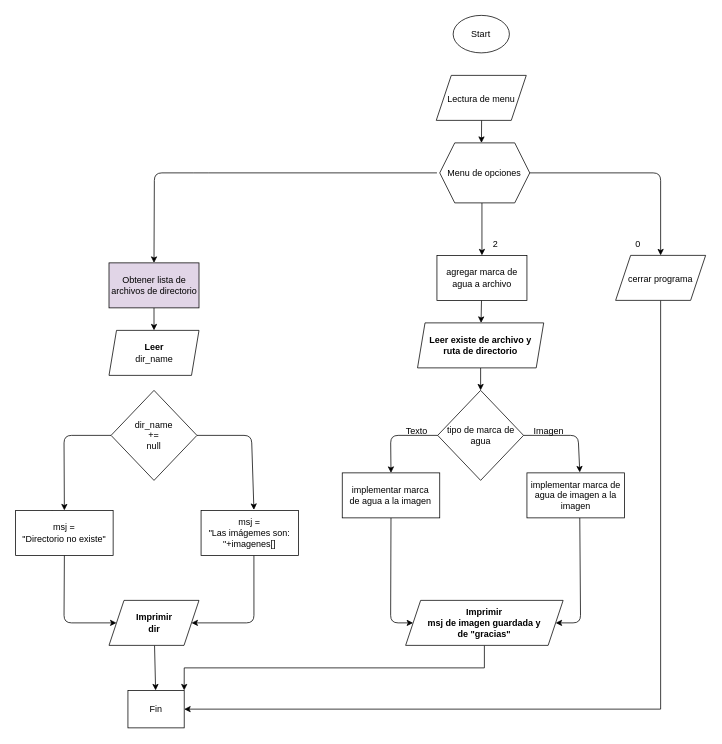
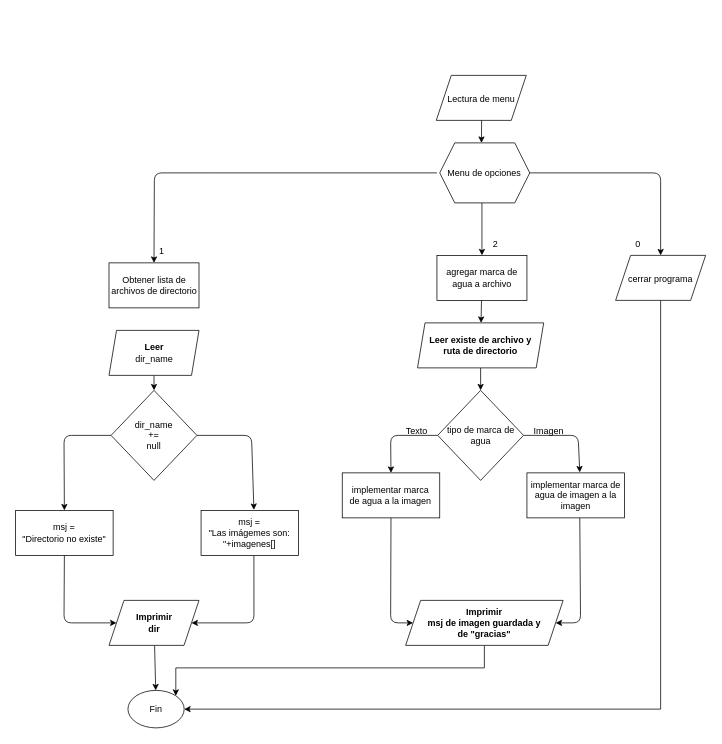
node "Start": removed
node "1": added
node "Obtener lista de archivos de directorio": fillcolor #e1d5e7 -> #ffffff
edge "Obtener lista de archivos de directorio" -> "Leer dir_name": removed
edge "Leer dir_name" -> "dir_name += null": added
node "Fin": shape rectangle -> ellipse
